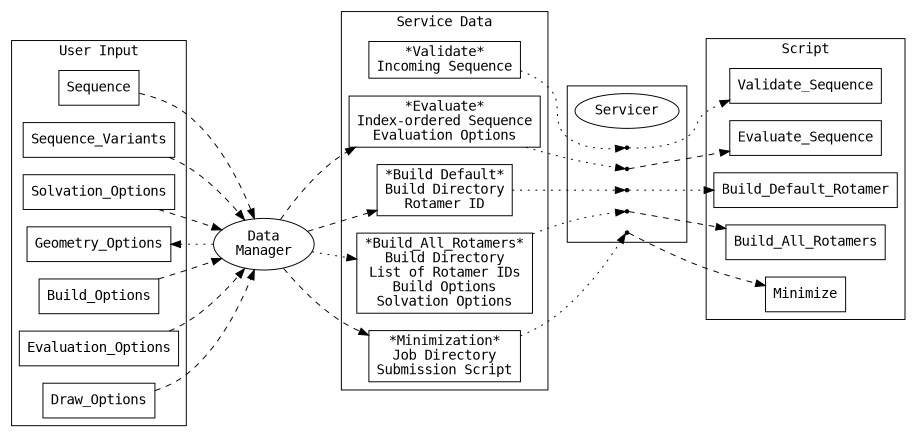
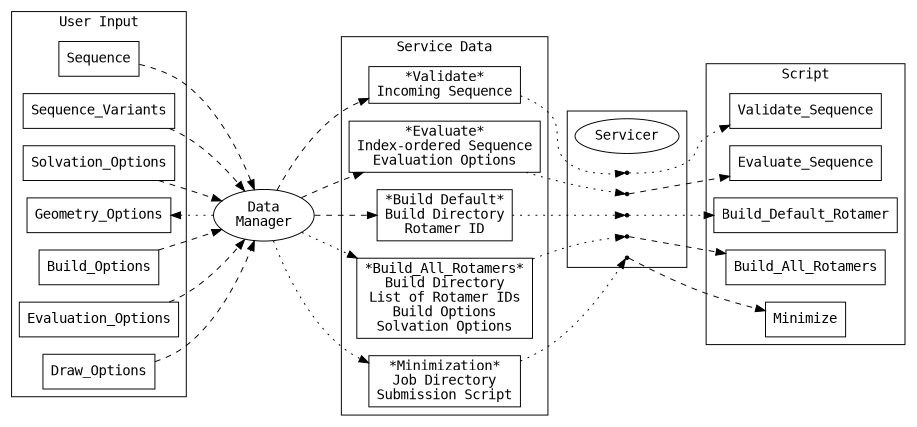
edge "Data Manager" -> "*Validate* Incoming Sequence": added
edge "Data Manager" -> "*Minimization* Job Directory Submission Script": style dashed -> dotted
